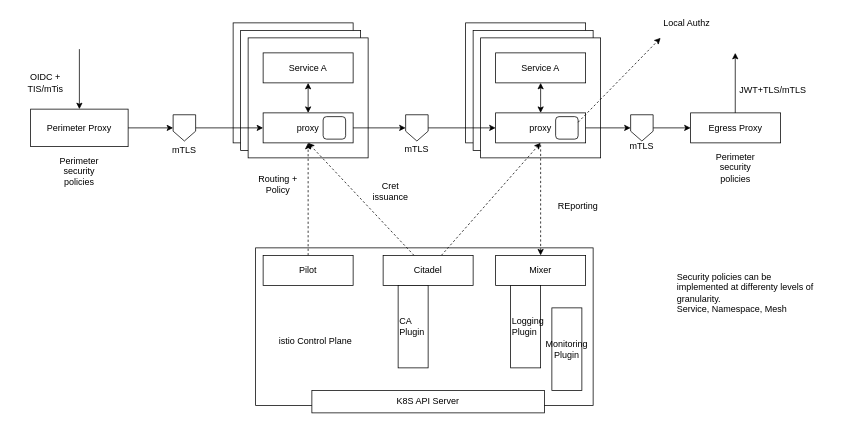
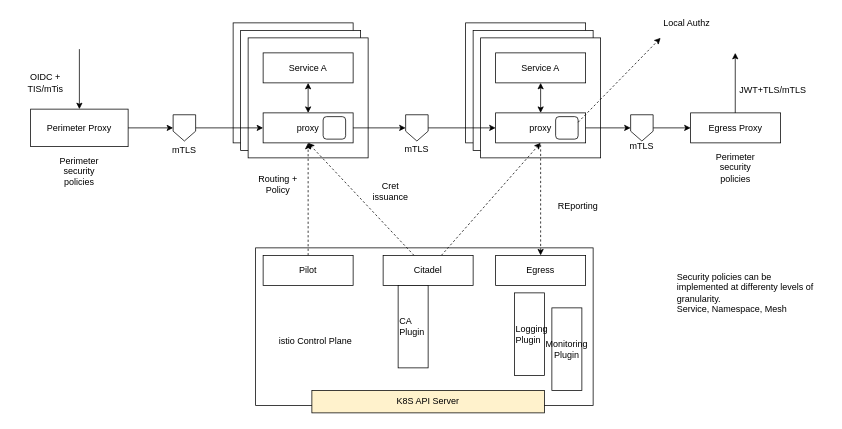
node "Mixer": label "Mixer" -> "Egress"
node "Logging Plugin": moved (525, 327) -> (529, 334)
node "K8S API Server": fillcolor #ffffff -> #fff2cc
